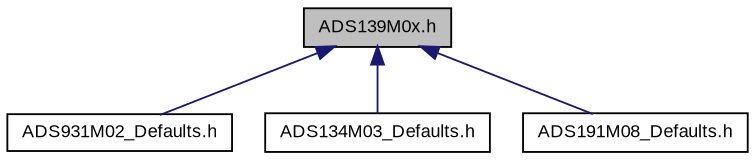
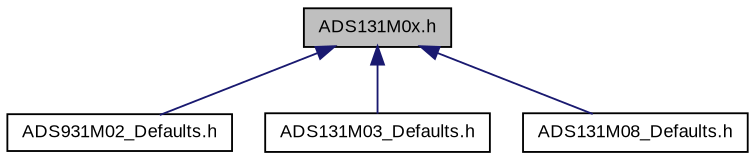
node "ADS139M0x.h": label "ADS139M0x.h" -> "ADS131M0x.h"
node "ADS134M03_Defaults.h": label "ADS134M03_Defaults.h" -> "ADS131M03_Defaults.h"
node "ADS191M08_Defaults.h": label "ADS191M08_Defaults.h" -> "ADS131M08_Defaults.h"
